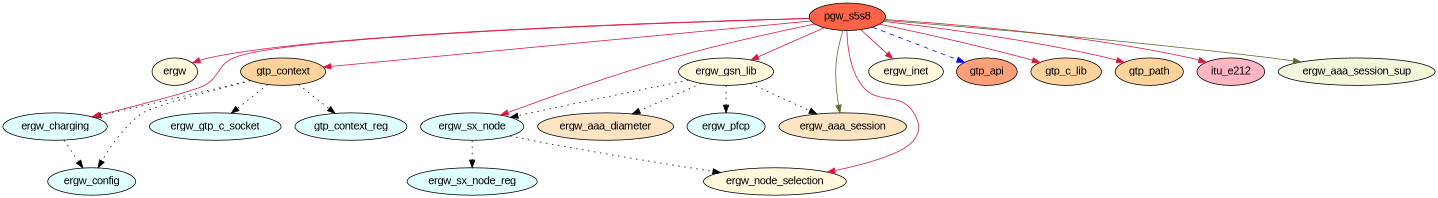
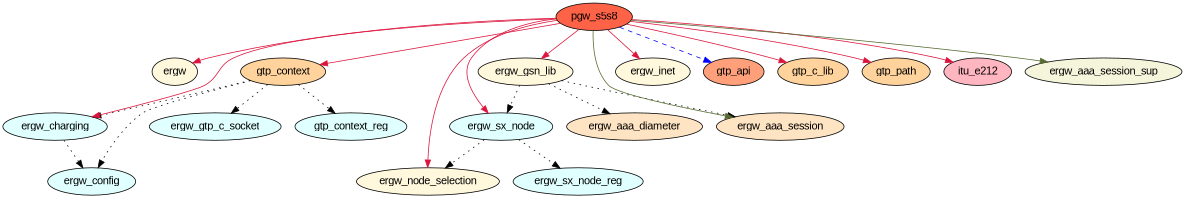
node "ergw_pfcp": removed
